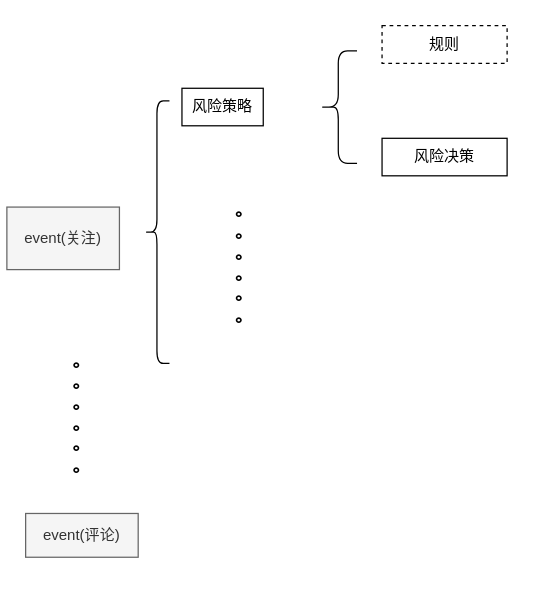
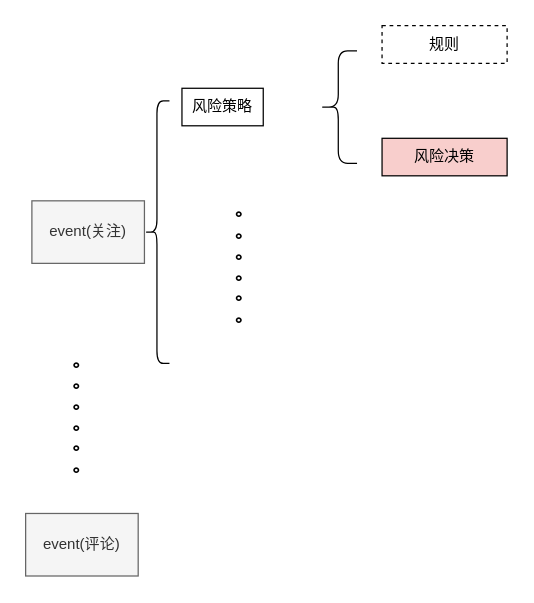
node "风险决策": fillcolor #ffffff -> #f8cecc
node "event(关注)": moved (63, 238) -> (88, 232)
node "event(评论)": size 113x44 -> 113x63
